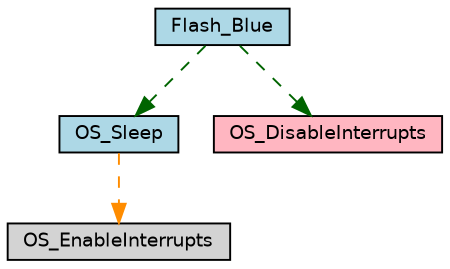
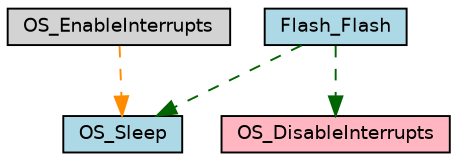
node "Flash_Blue": label "Flash_Blue" -> "Flash_Flash"
edge "OS_Sleep" -> "OS_EnableInterrupts": reversed
